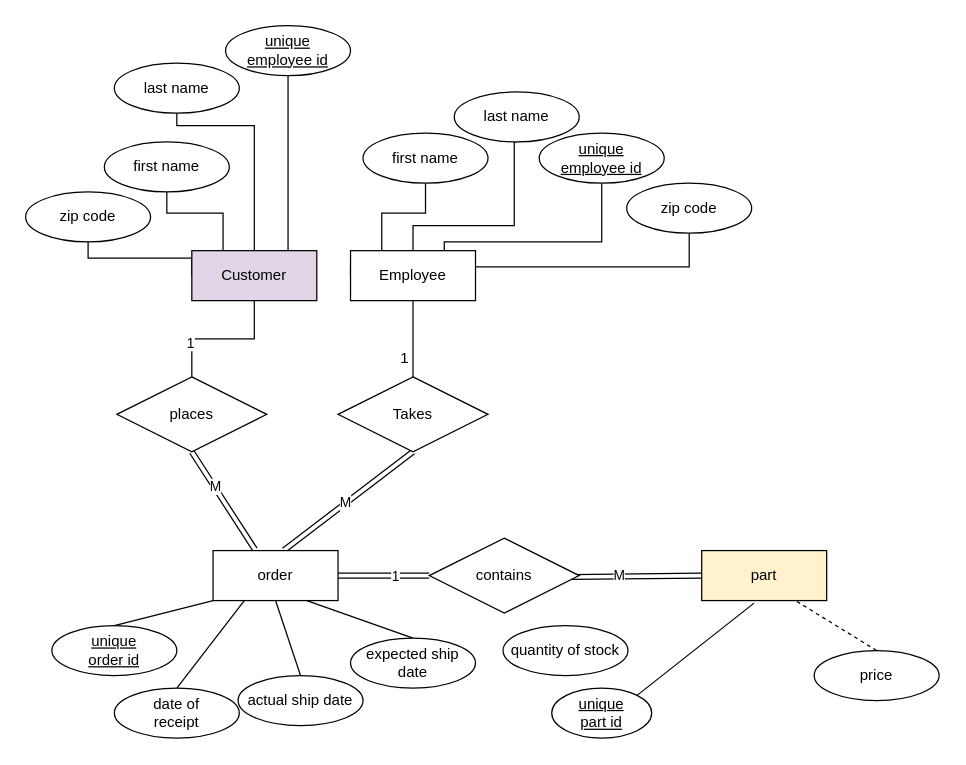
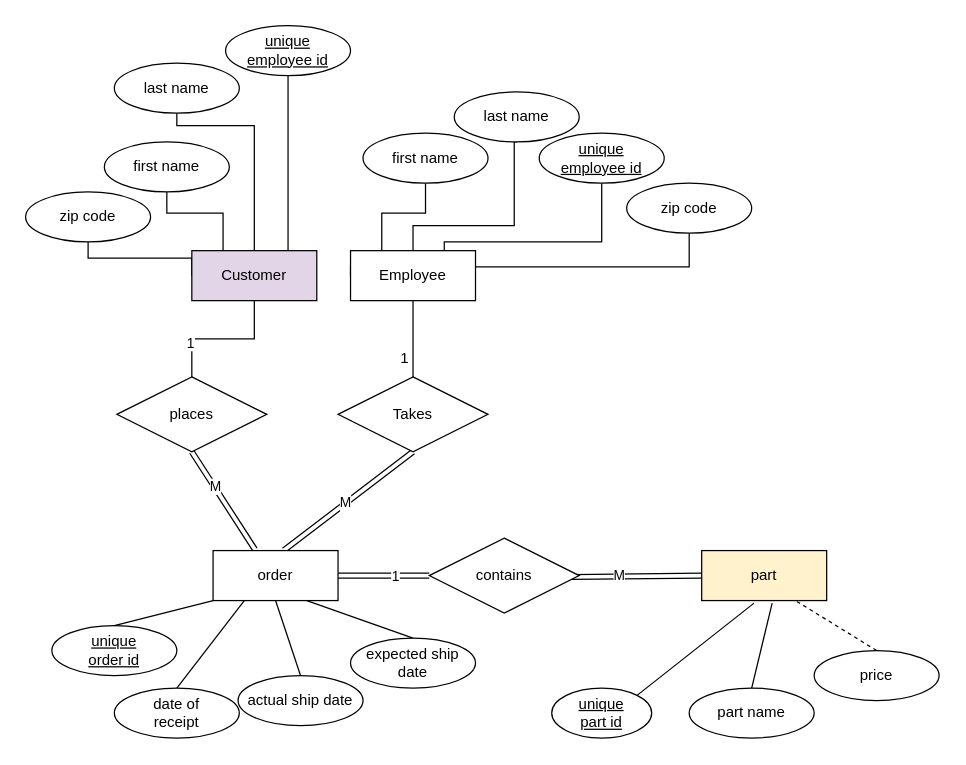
edge "part" -- "part name": added
node "quantity of stock": removed
node "part name": added
